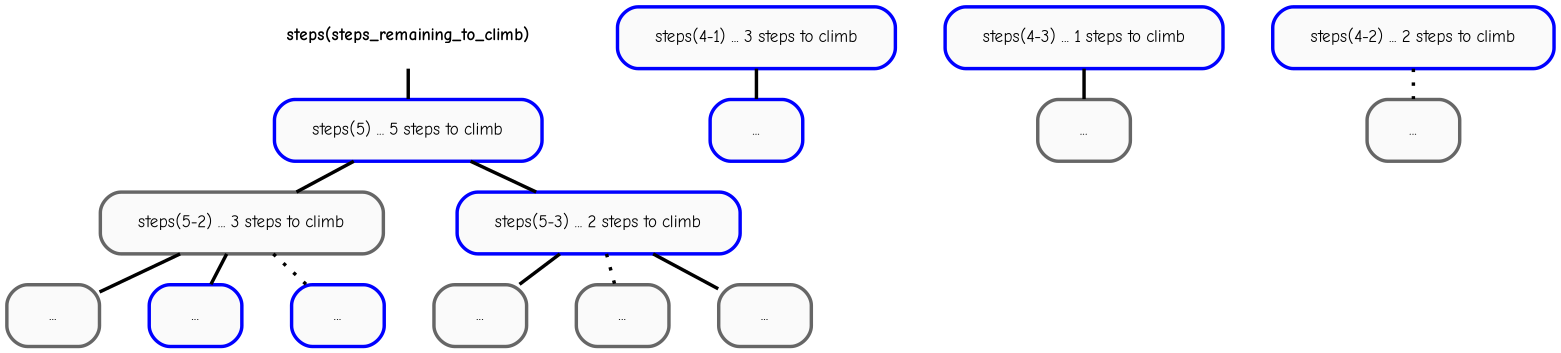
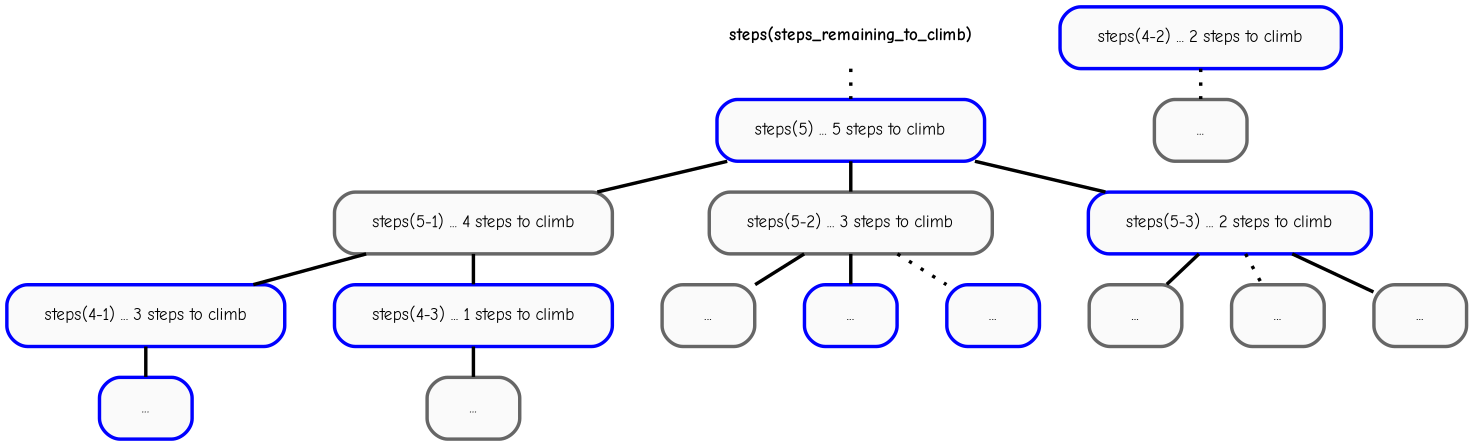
edge "steps(steps_remaining_to_climb)" -- "steps(5) ... 5 steps to climb": style solid -> dotted
node "steps(5-1) ... 4 steps to climb": added
